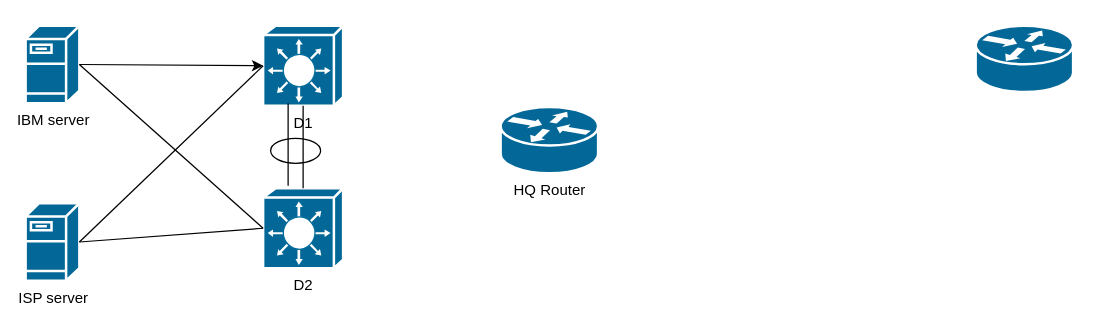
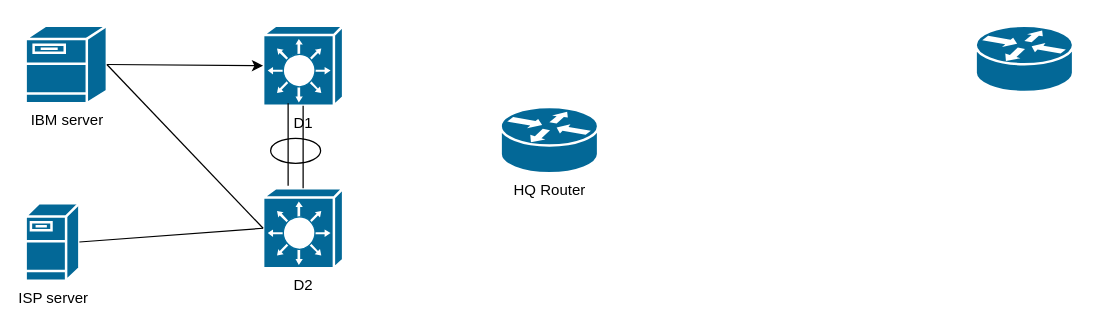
node "IBM server": size 54x78 -> 81x78
edge "D1" -- "ISP server": removed
